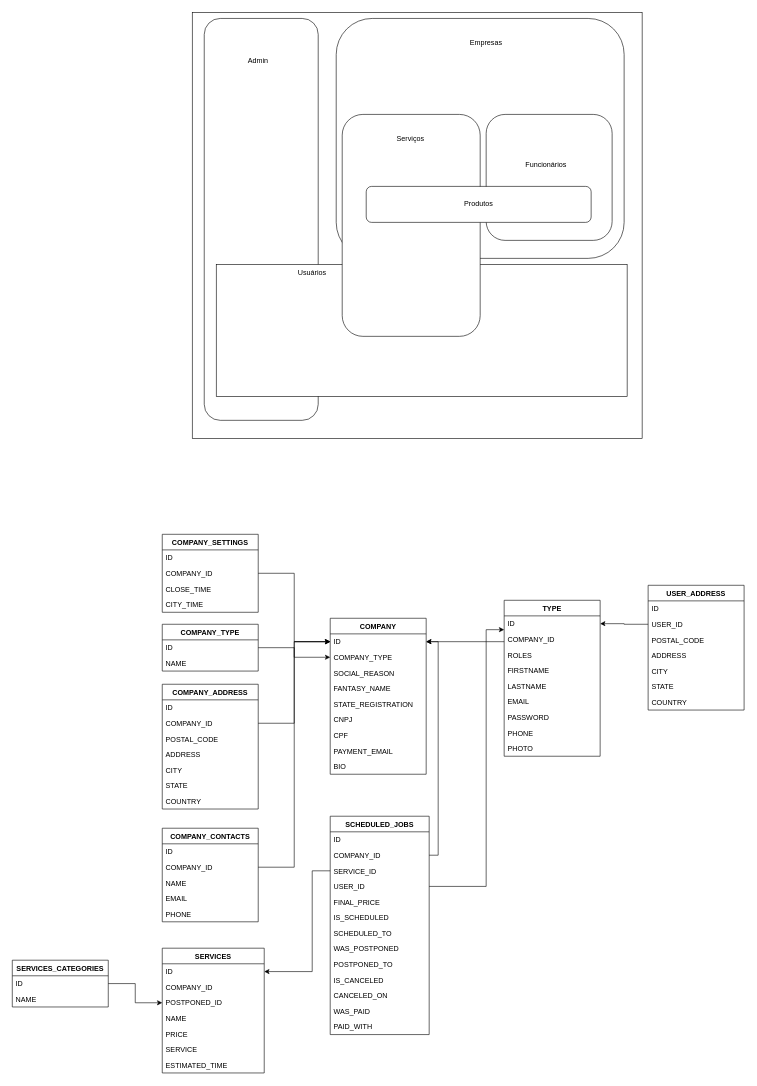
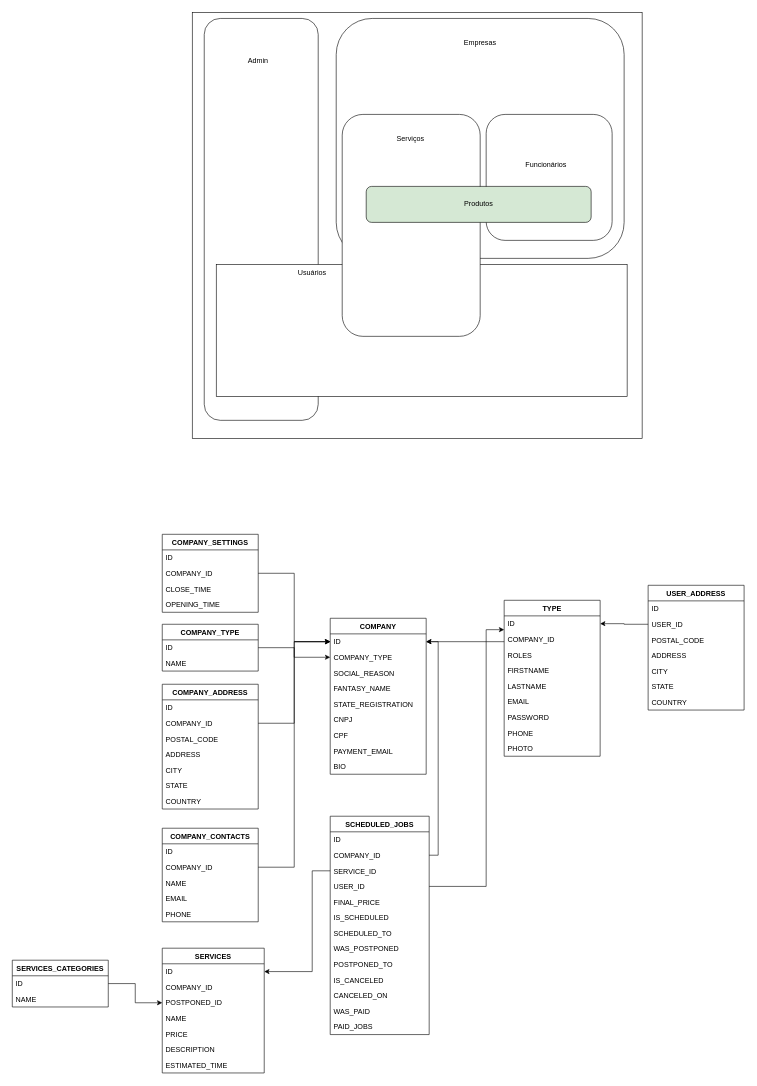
node "Empresas": moved (486, 42) -> (480, 42)
node "Produtos": fillcolor #ffffff -> #d5e8d4
node "CITY_TIME": label "CITY_TIME" -> "OPENING_TIME"
node "PAID_WITH": label "PAID_WITH" -> "PAID_JOBS"
node "SERVICE": label "SERVICE" -> "DESCRIPTION"
